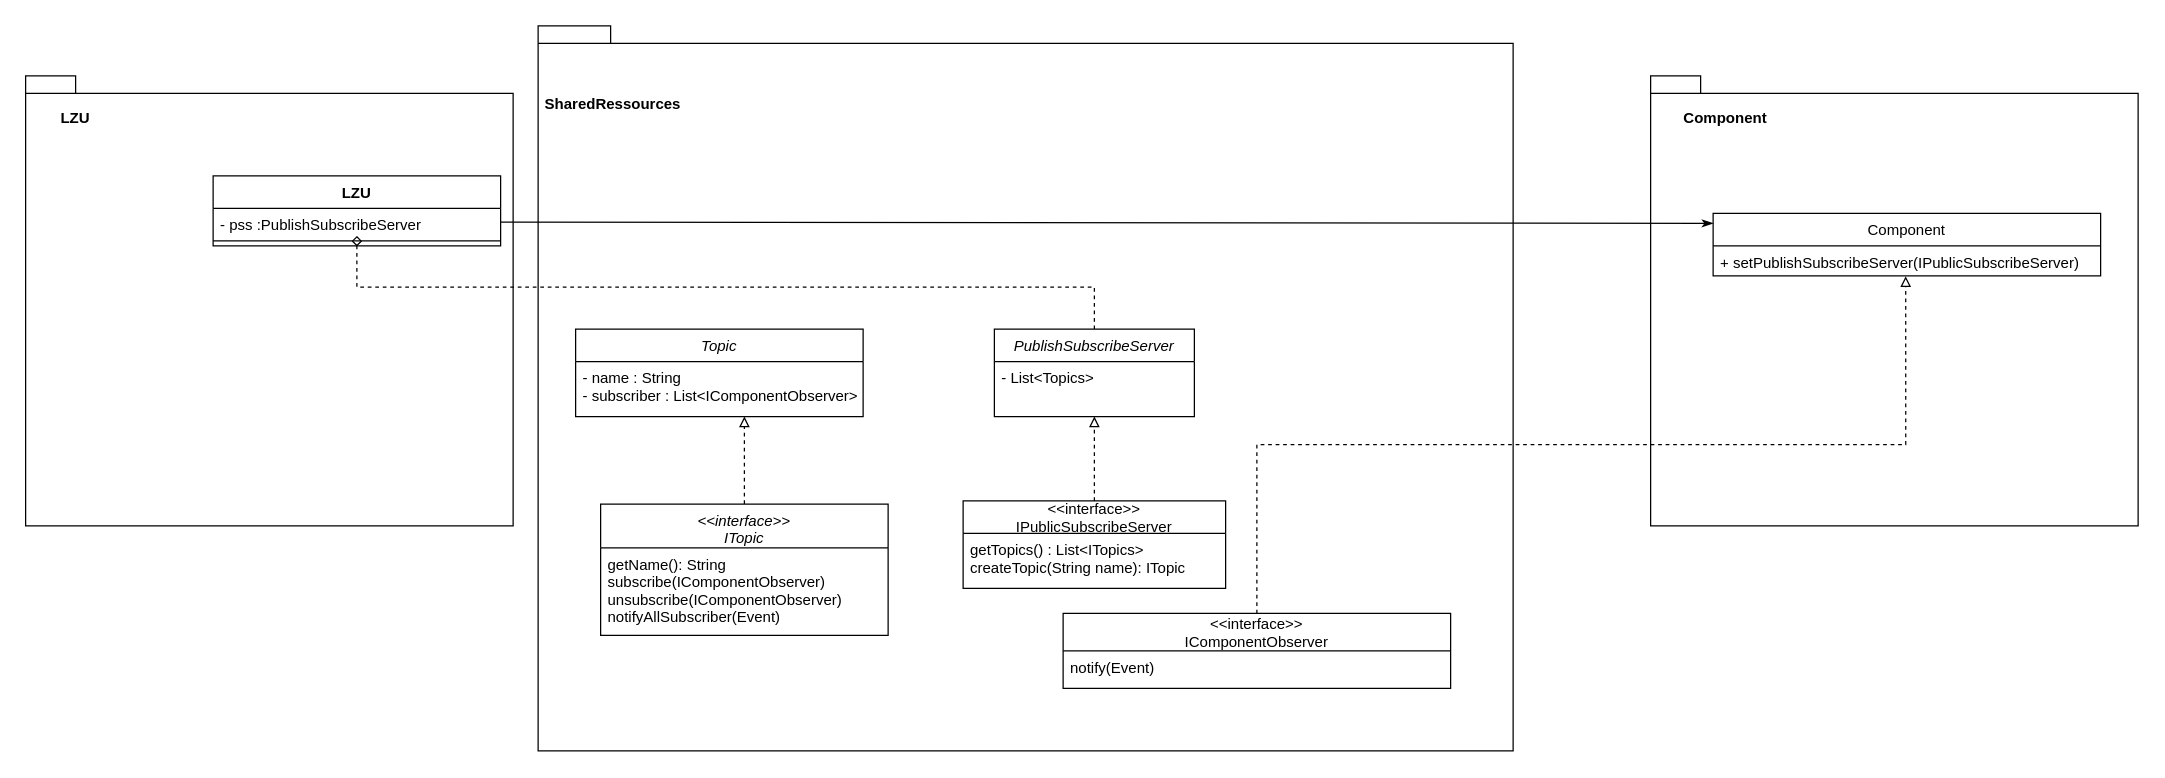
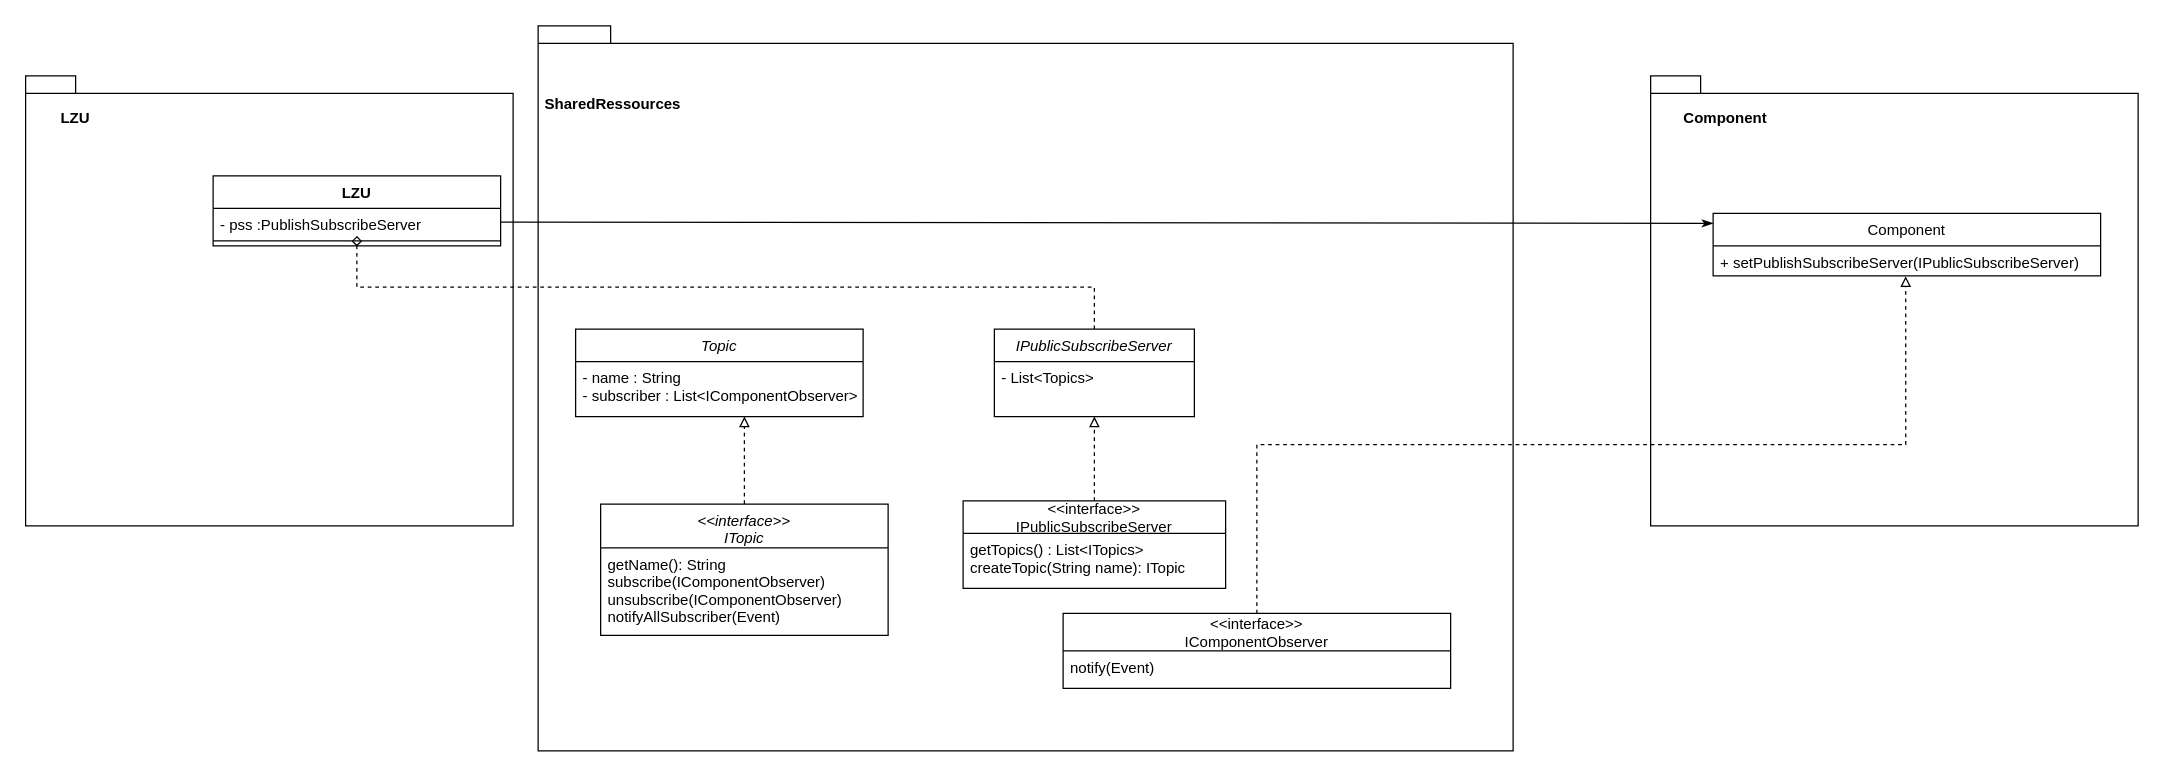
node "PublishSubscribeServer": label "PublishSubscribeServer" -> "IPublicSubscribeServer"
